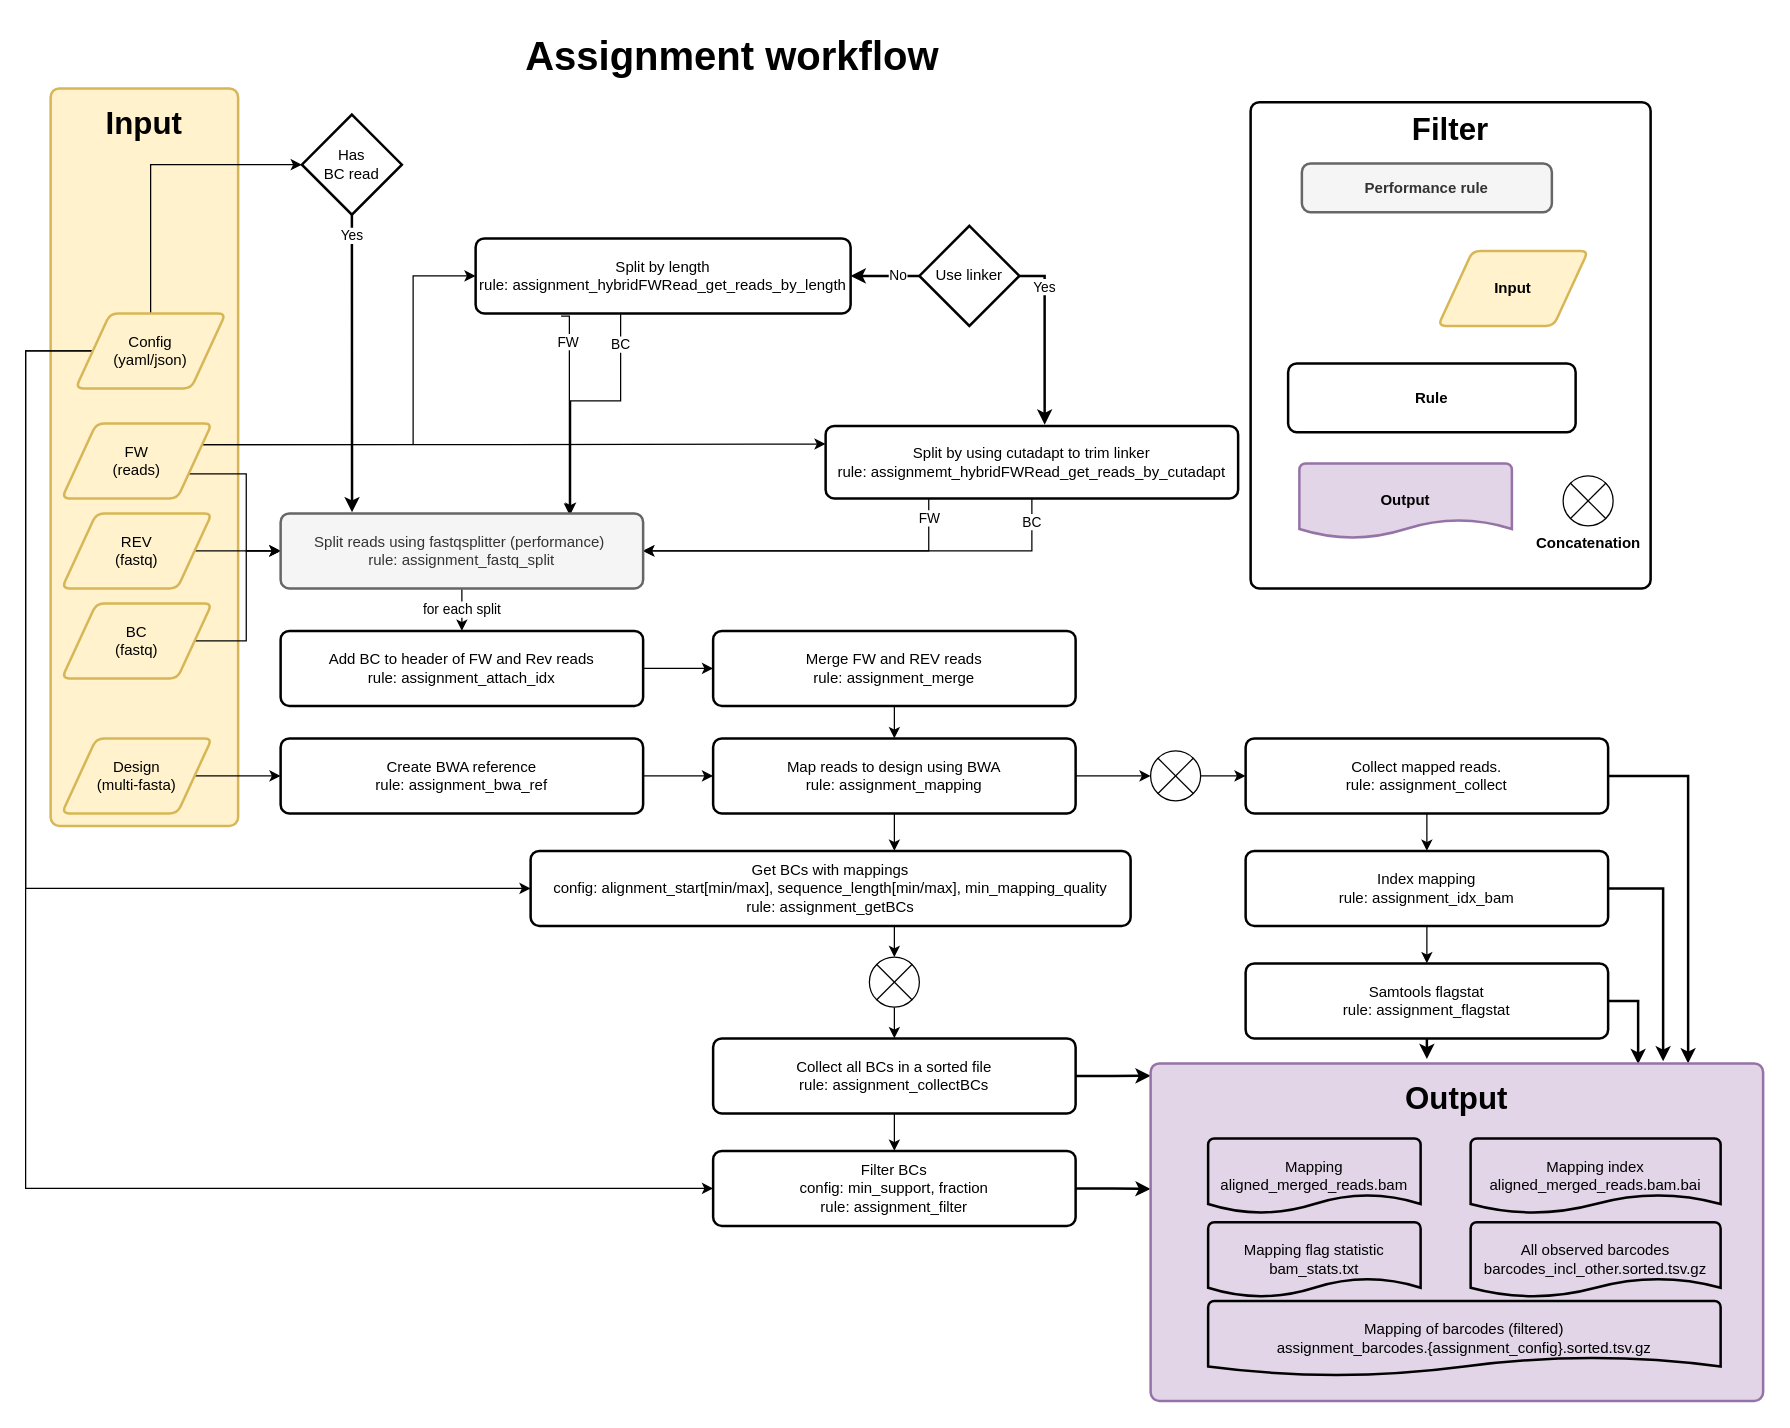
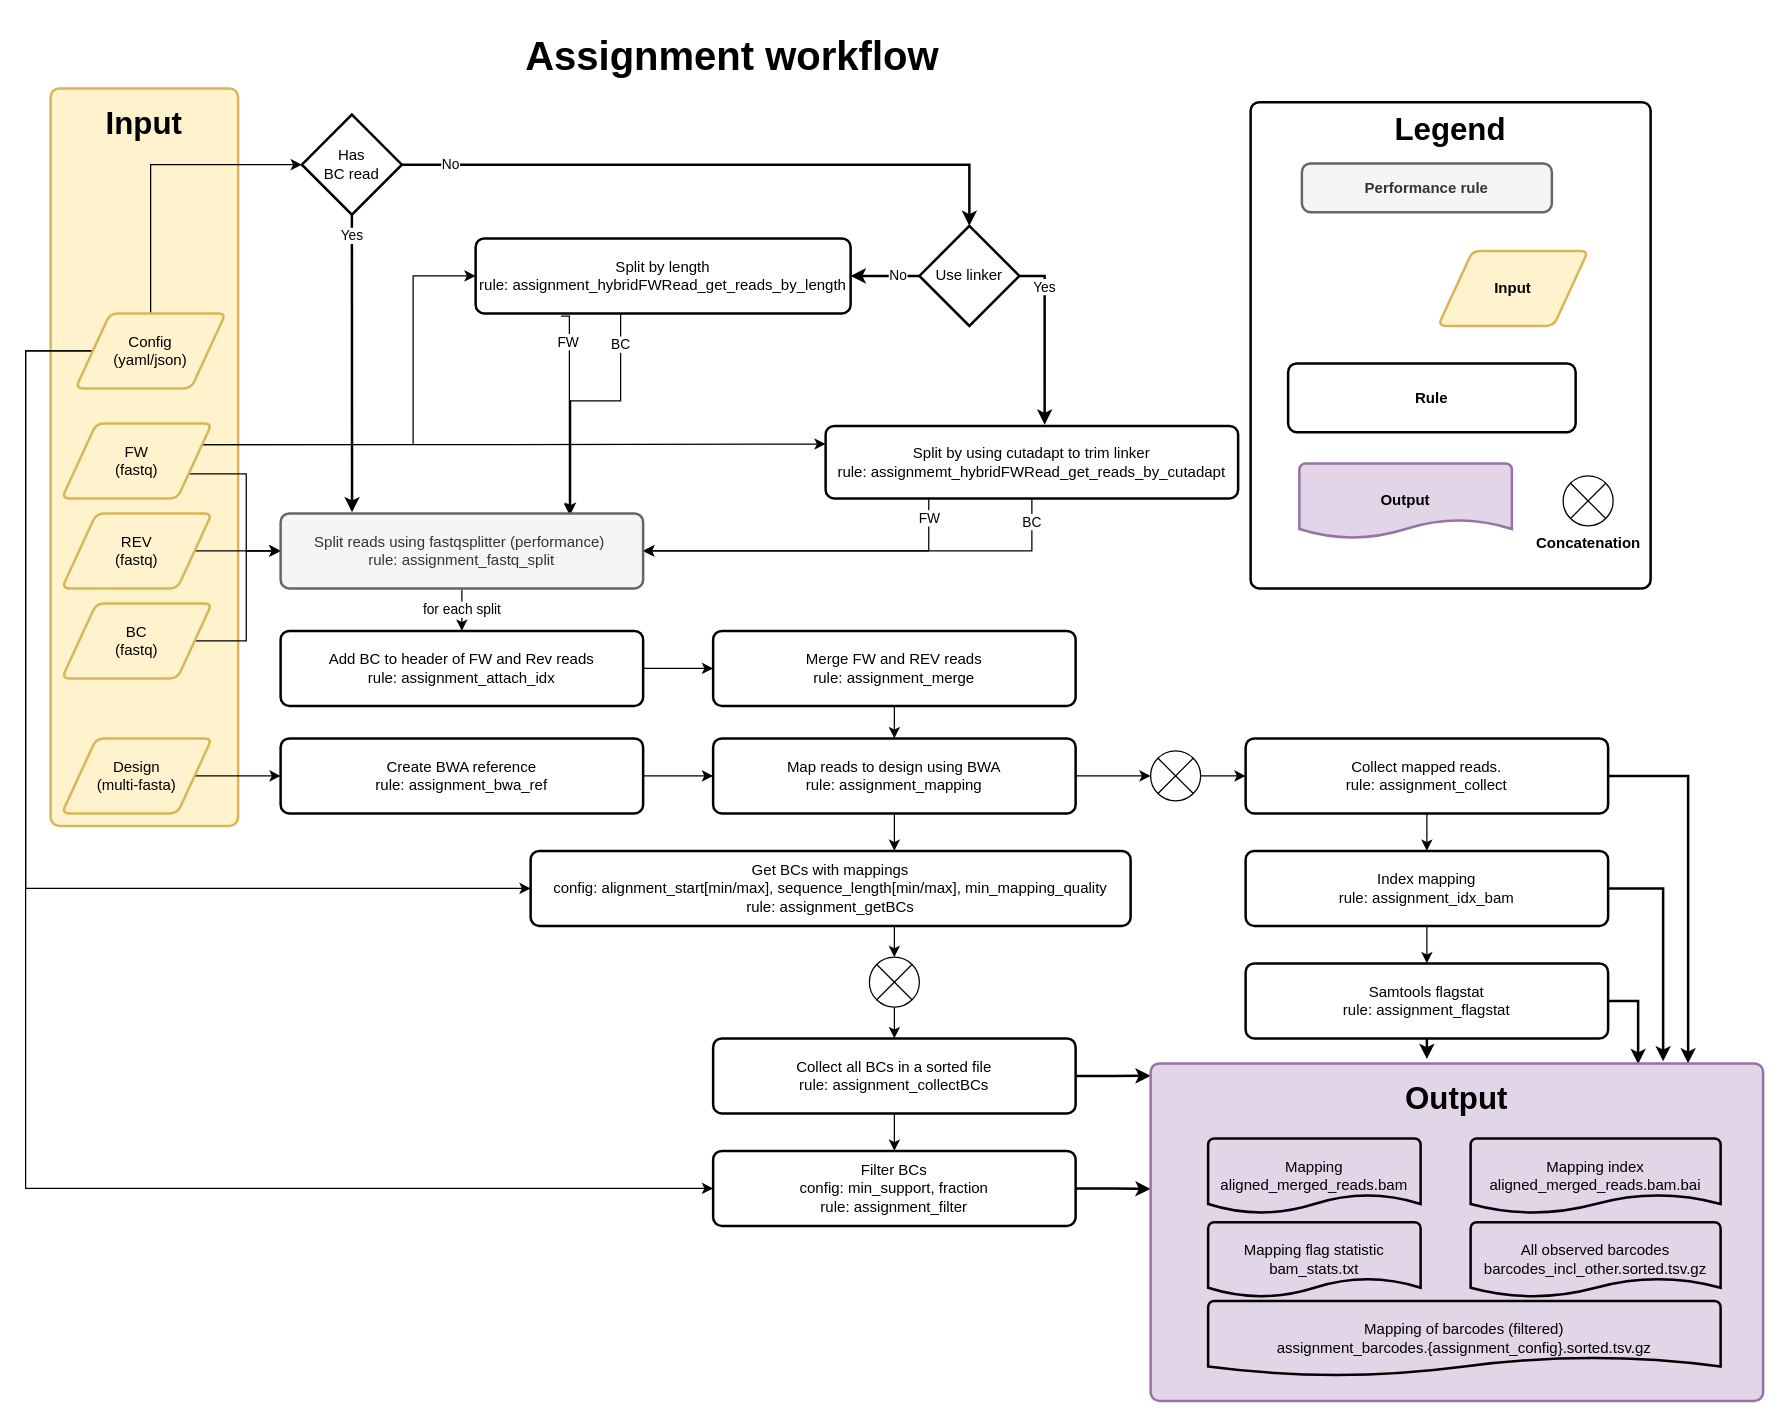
node "Filter": label "Filter" -> "Legend"
edge "Has BC read" -> "Use linker": added, label "No"
node "FW (reads)": label "FW (reads)" -> "FW (fastq)"
